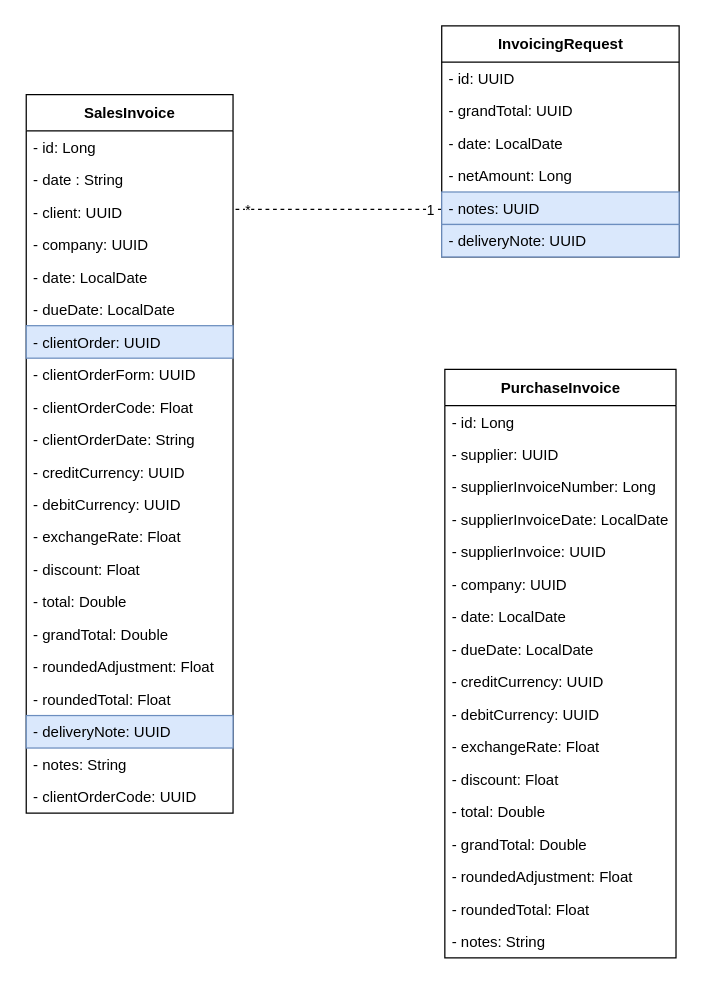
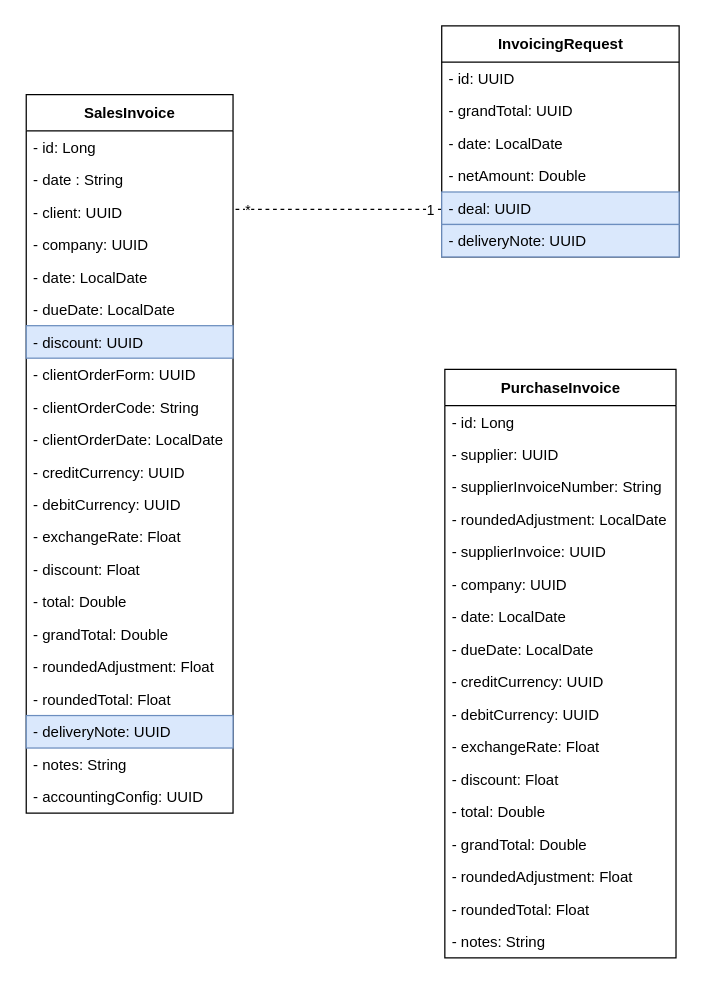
node "- netAmount: Long": label "- netAmount: Long" -> "- netAmount: Double"
node "- notes: UUID": label "- notes: UUID" -> "- deal: UUID"
node "- clientOrder: UUID": label "- clientOrder: UUID" -> "- discount: UUID"
node "- clientOrderCode: Float": label "- clientOrderCode: Float" -> "- clientOrderCode: String"
node "- clientOrderDate: String": label "- clientOrderDate: String" -> "- clientOrderDate: LocalDate"
node "- supplierInvoiceNumber: Long": label "- supplierInvoiceNumber: Long" -> "- supplierInvoiceNumber: String"
node "- supplierInvoiceDate: LocalDate": label "- supplierInvoiceDate: LocalDate" -> "- roundedAdjustment: LocalDate"
node "- clientOrderCode: UUID": label "- clientOrderCode: UUID" -> "- accountingConfig: UUID"
